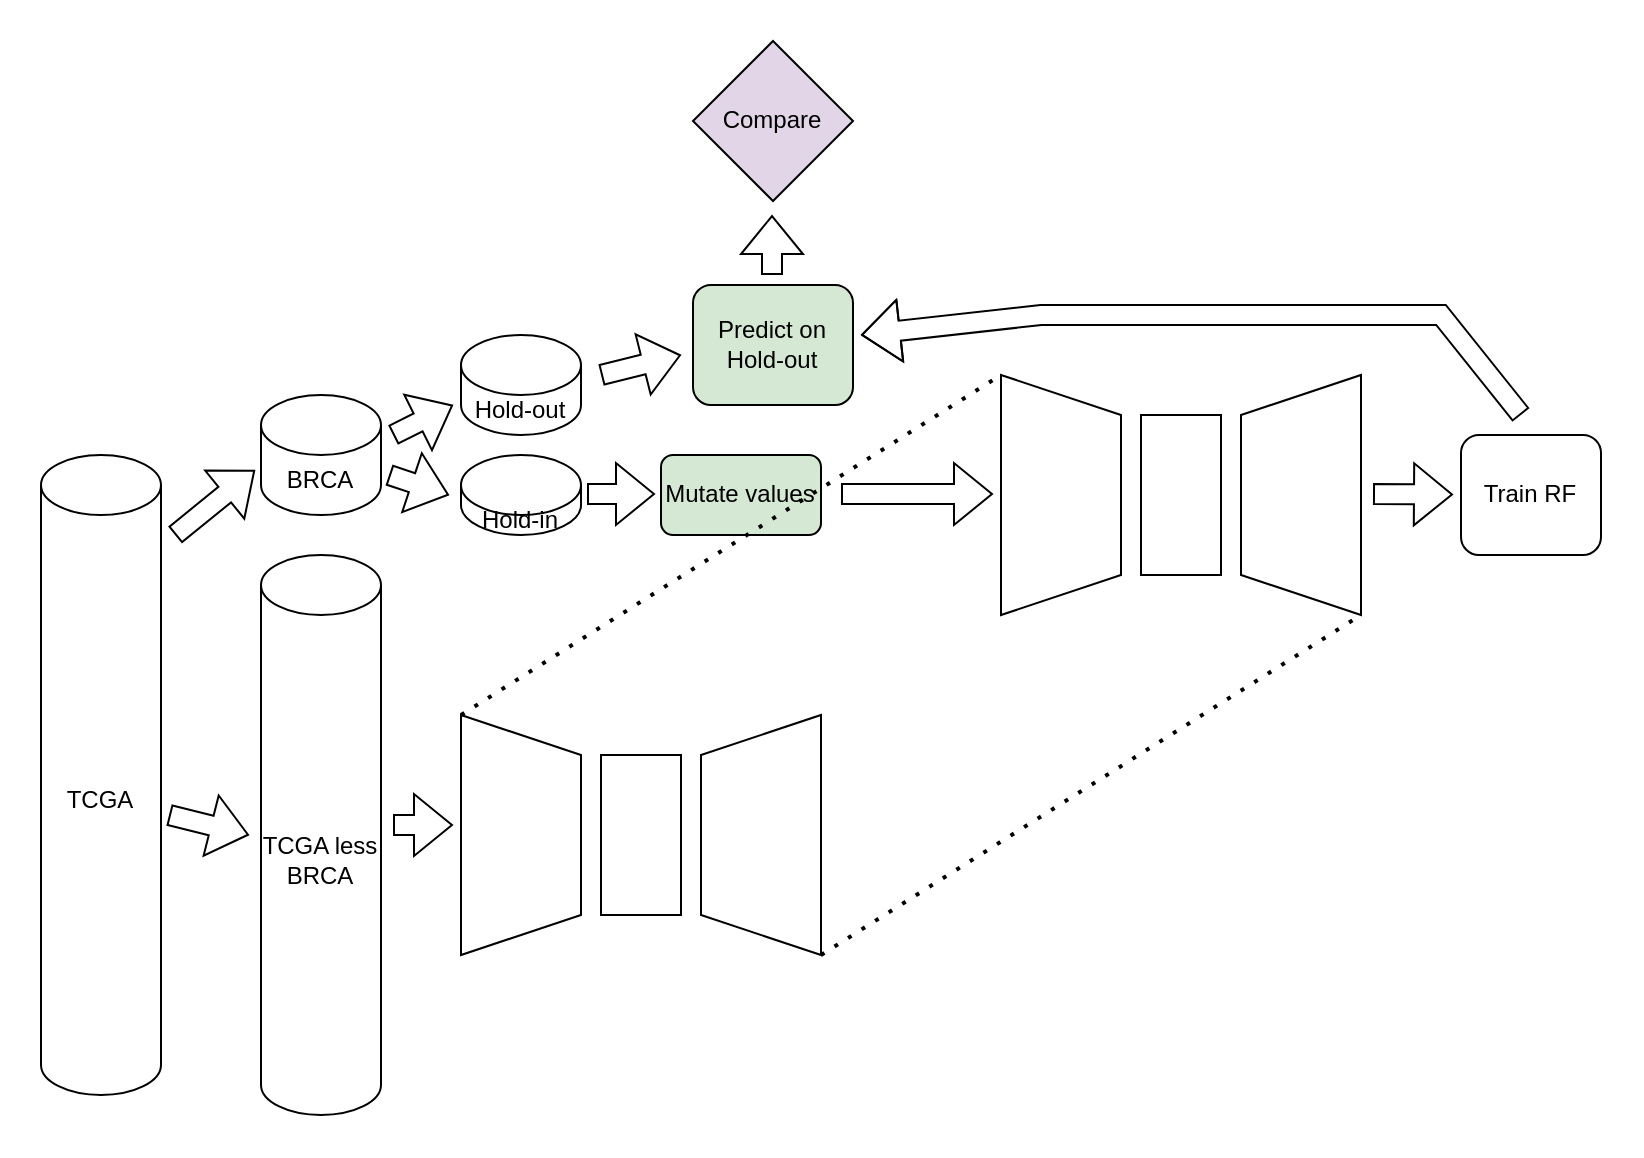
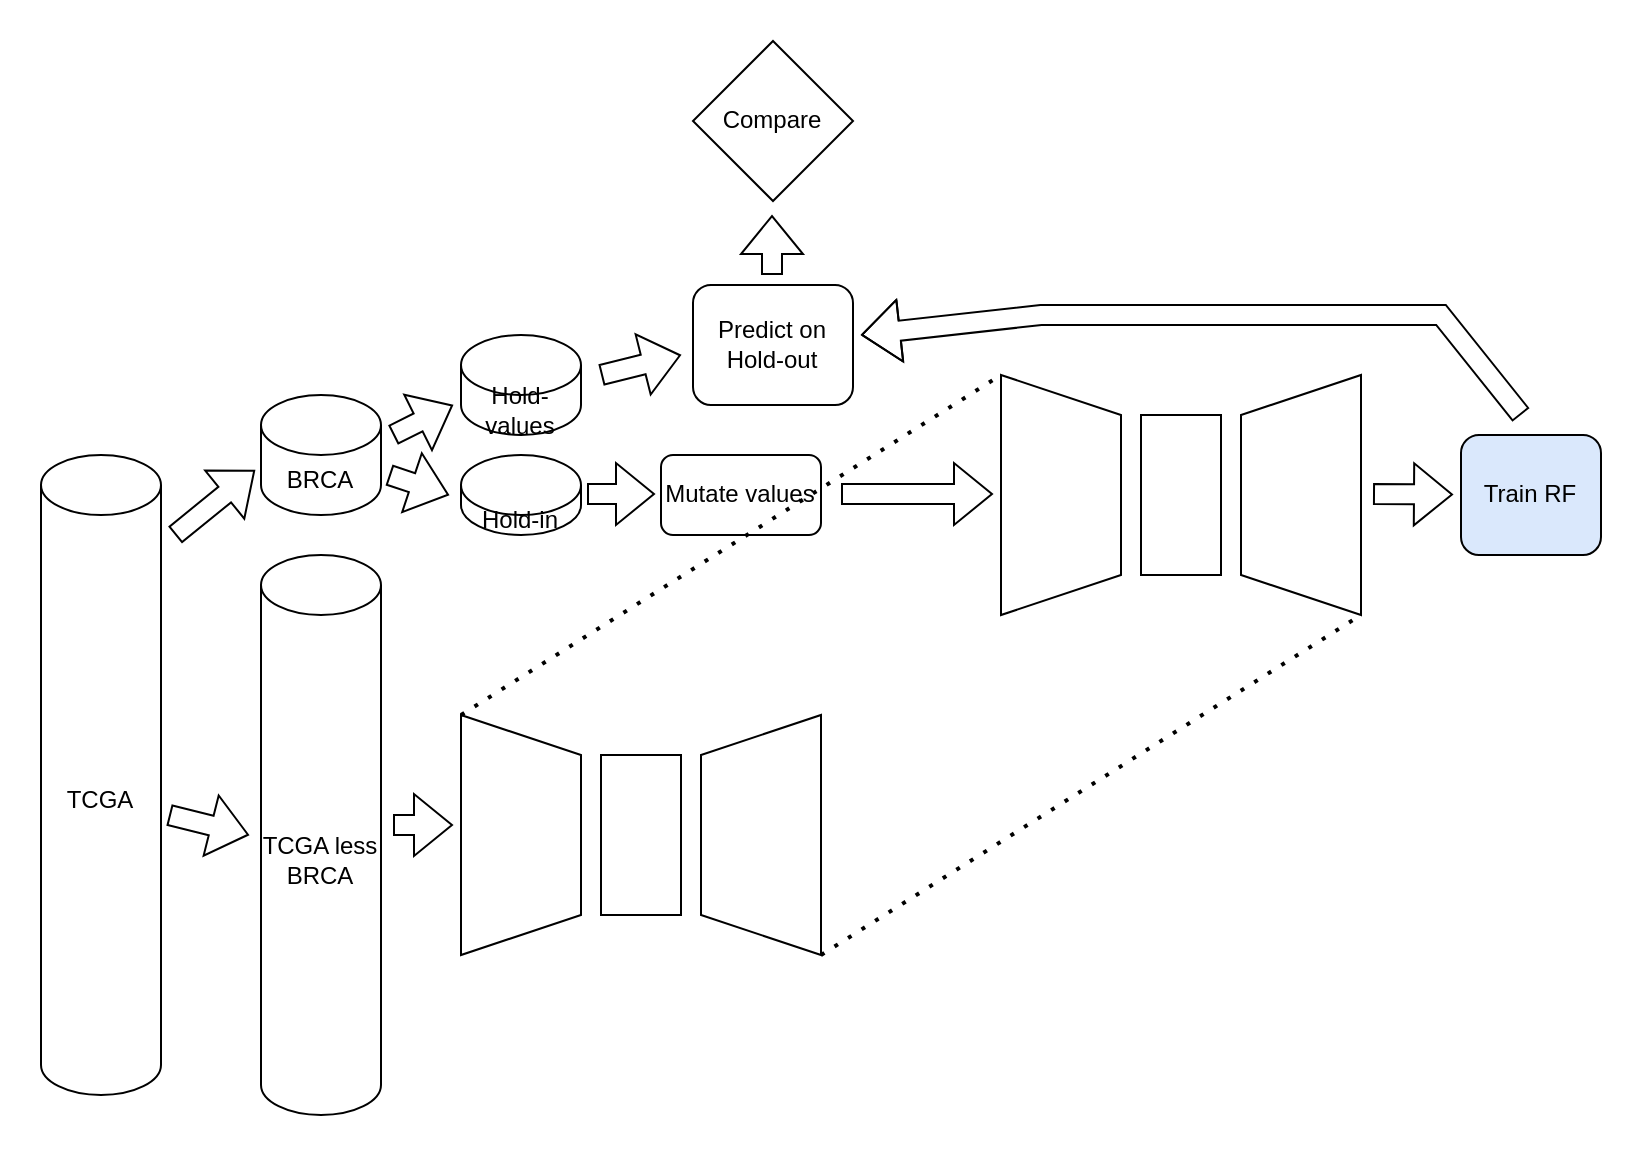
node "Compare": fillcolor #e1d5e7 -> #ffffff
node "Predict on Hold-out": fillcolor #d5e8d4 -> #ffffff
node "Hold-out": label "Hold-out" -> "Hold-values"
node "Mutate values": fillcolor #d5e8d4 -> #ffffff
node "Train RF": fillcolor #ffffff -> #dae8fc
